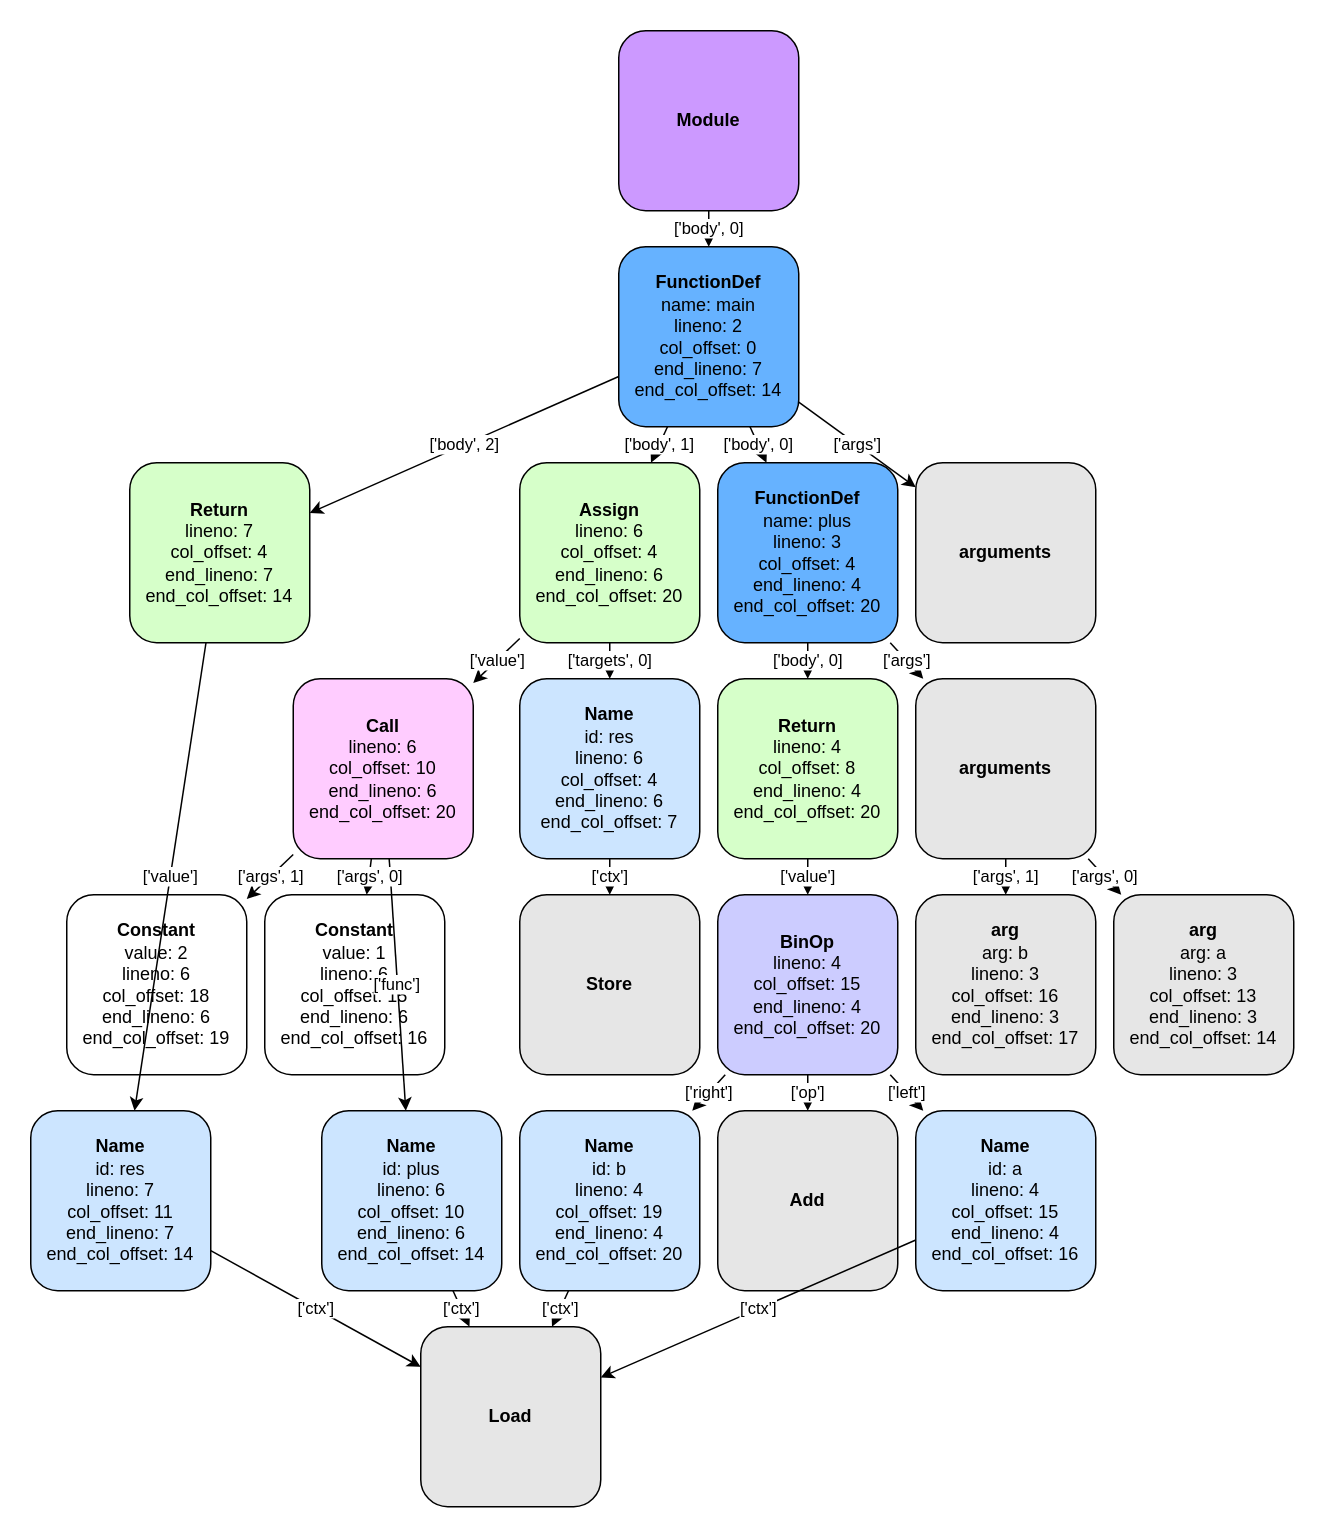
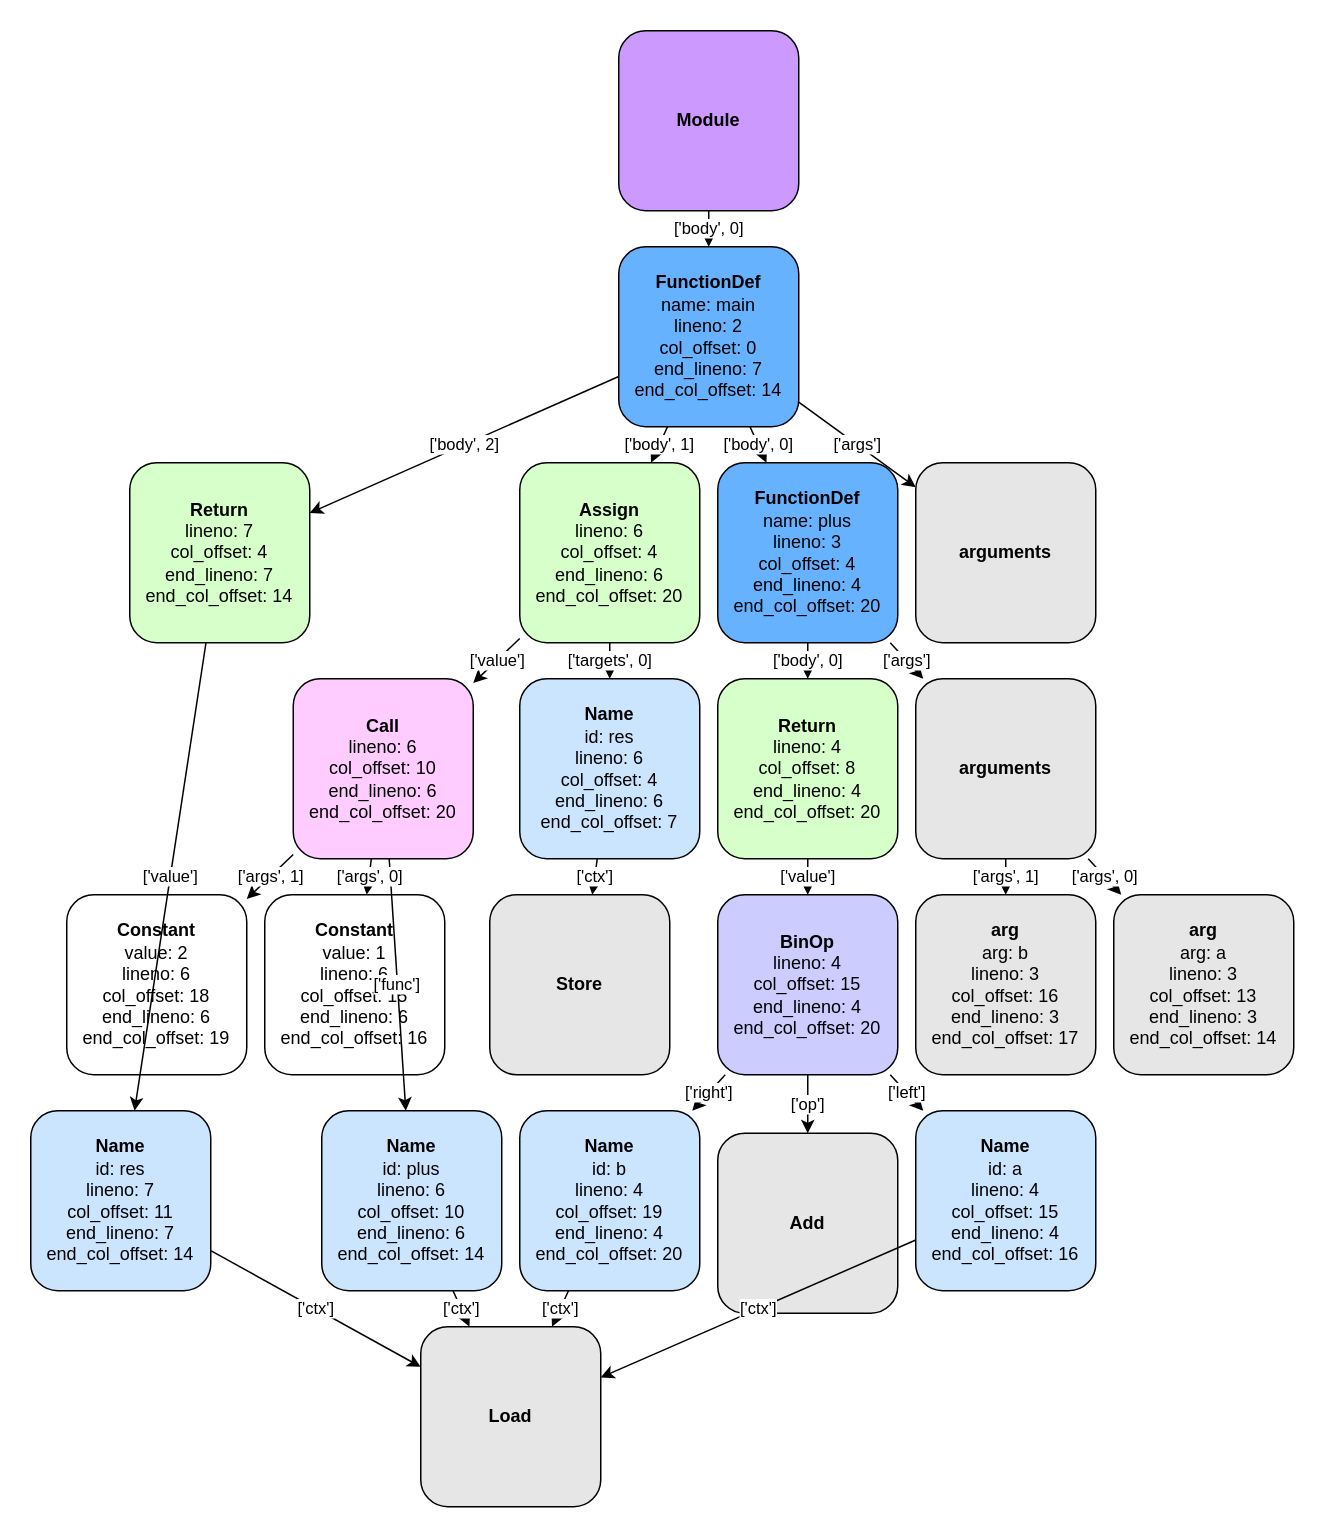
node "Store": moved (610, 985) -> (580, 985)
node "Add": moved (808, 1201) -> (808, 1223)
